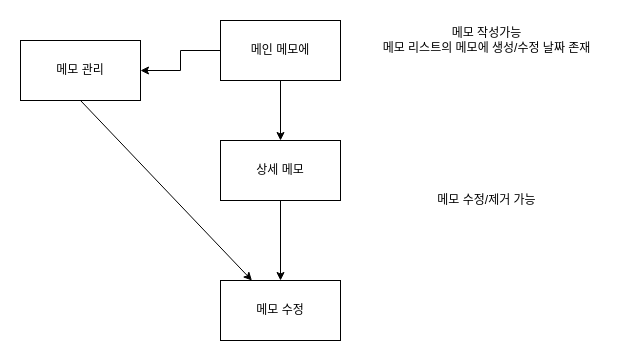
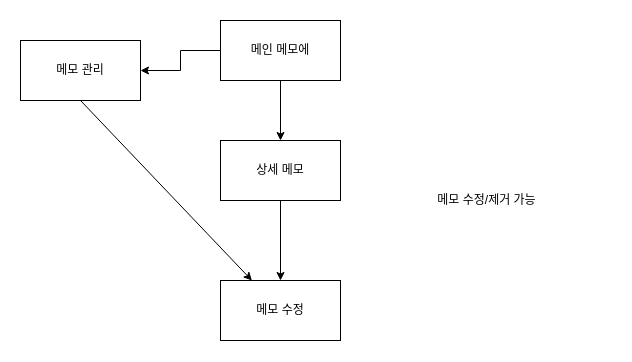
node "메모 작성가능 메모 리스트의 메모에 생성/수정 날짜 존재": removed
